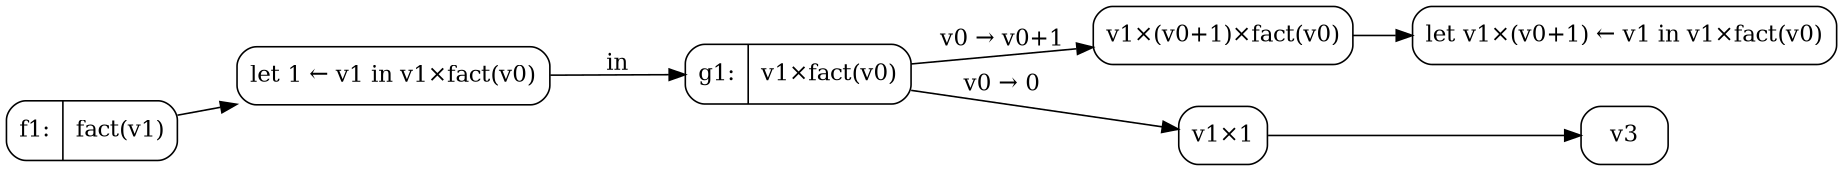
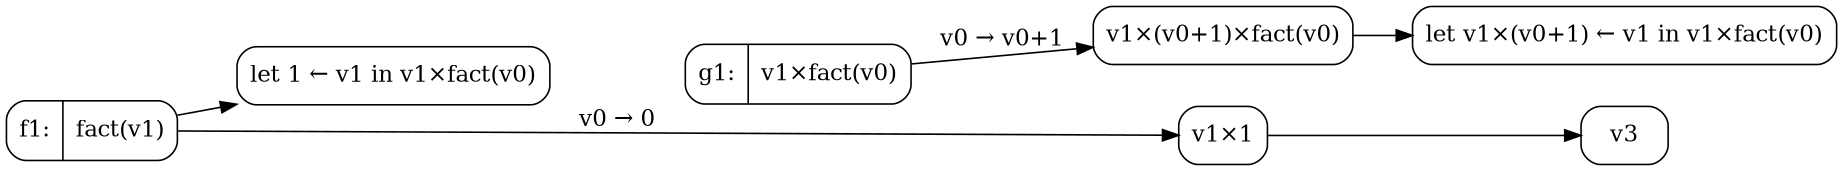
edge "let 1 ← v1 in v1×fact(v0)" -> "g1:": removed, label "in"
edge "g1:" -> "v1×1": now "f1:" -> "v1×1"
